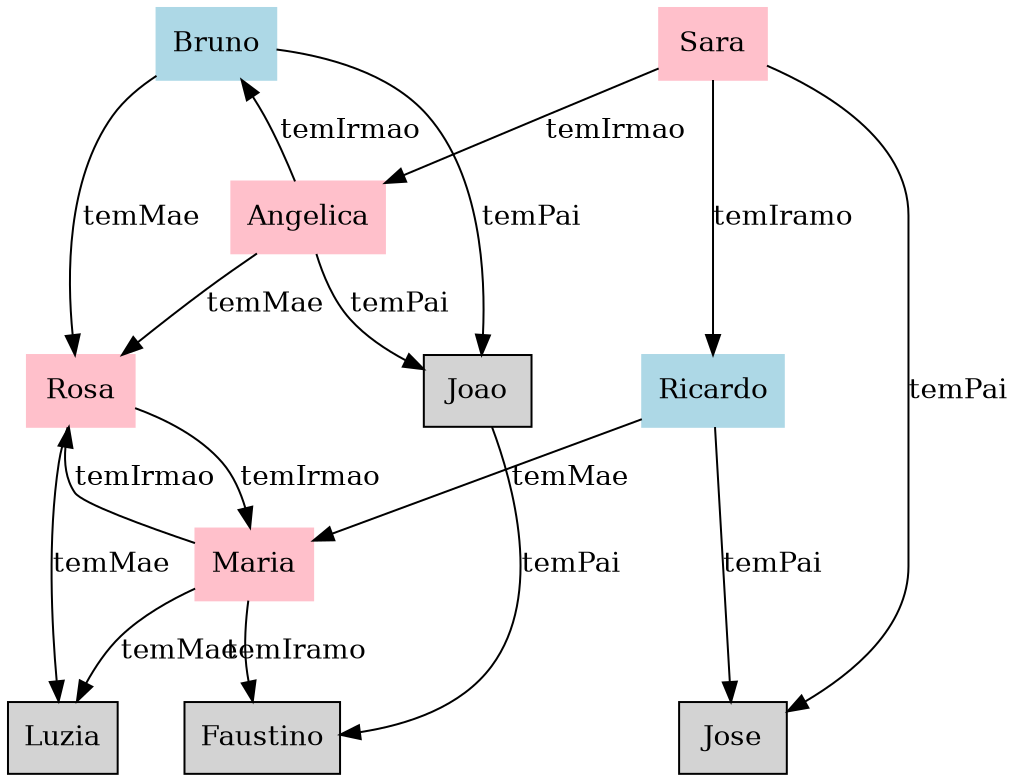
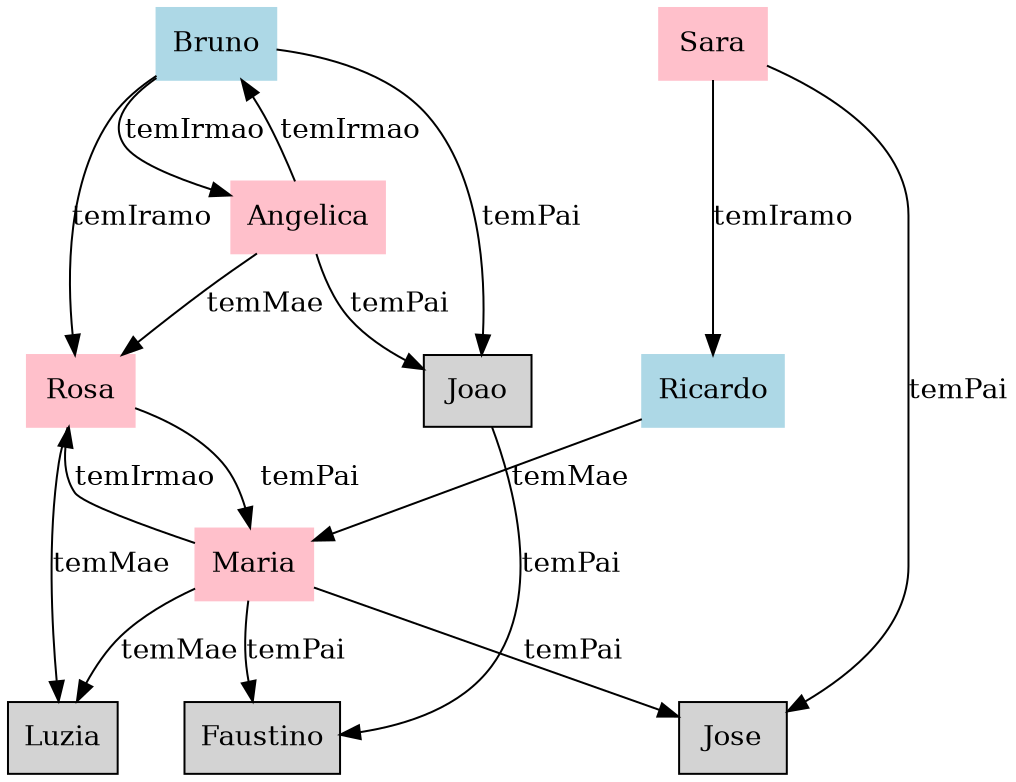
edge "Sara" -> "Angelica": now "Bruno" -> "Angelica"
edge "Bruno" -> "Rosa": label "temMae" -> "temIramo"
edge "Rosa" -> "Maria": label "temIrmao" -> "temPai"
edge "Ricardo" -> "Jose": now "Maria" -> "Jose"
edge "Maria" -> "Faustino": label "temIramo" -> "temPai"
